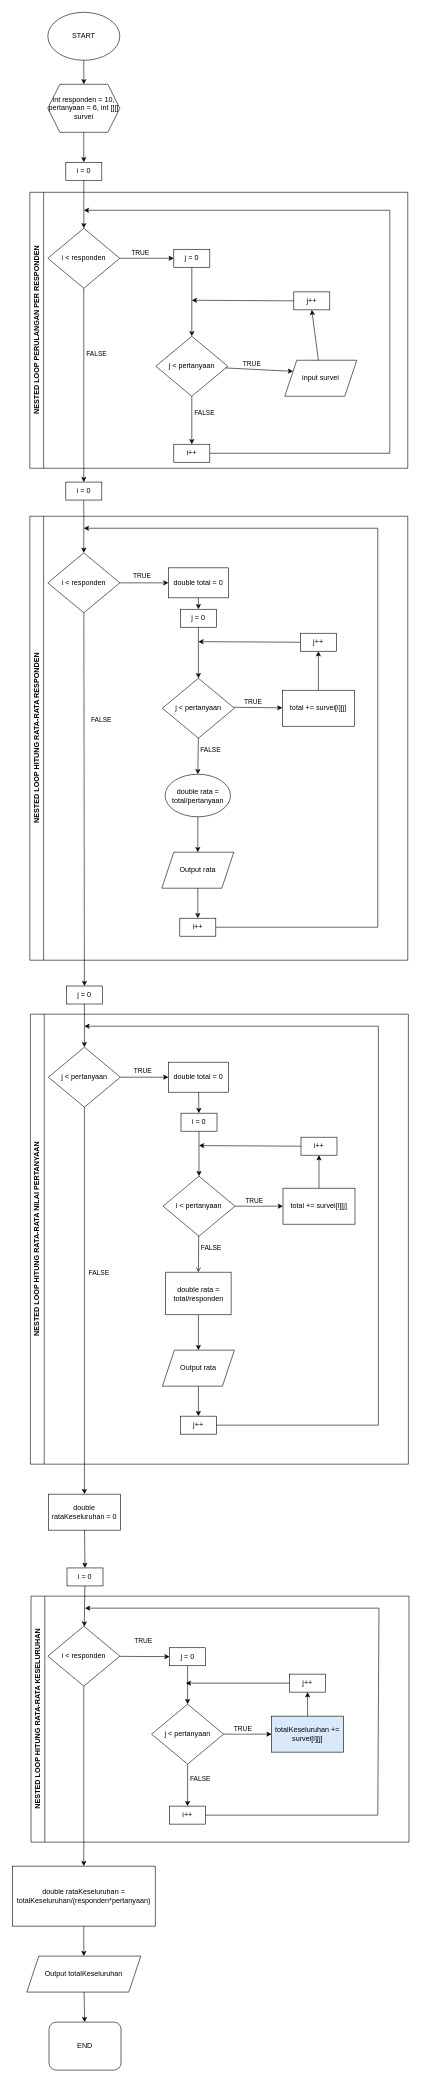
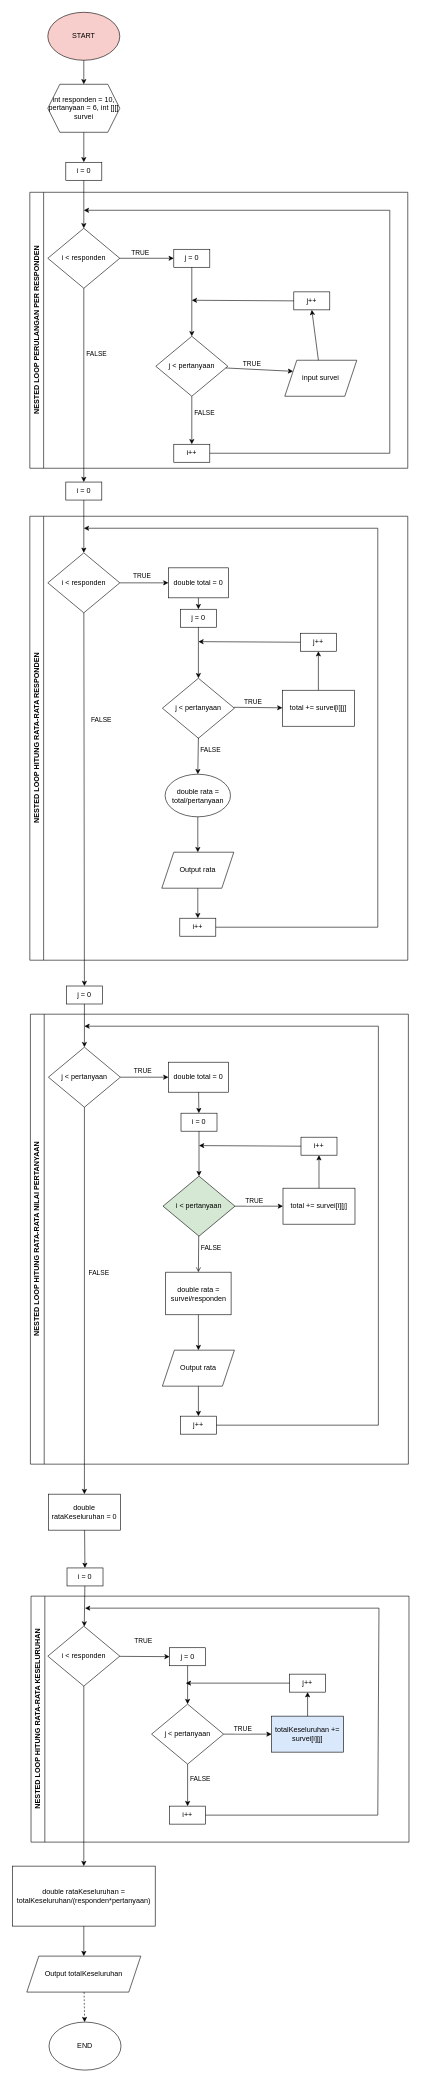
node "START": fillcolor #ffffff -> #f8cecc
node "i < pertanyaan": fillcolor #ffffff -> #d5e8d4
node "double rata = total/responden": label "double rata = total/responden" -> "double rata = survei/responden"
edge "Output totalKeseluruhan" -> "END": style solid -> dashed
node "END": shape rounded rectangle -> ellipse
